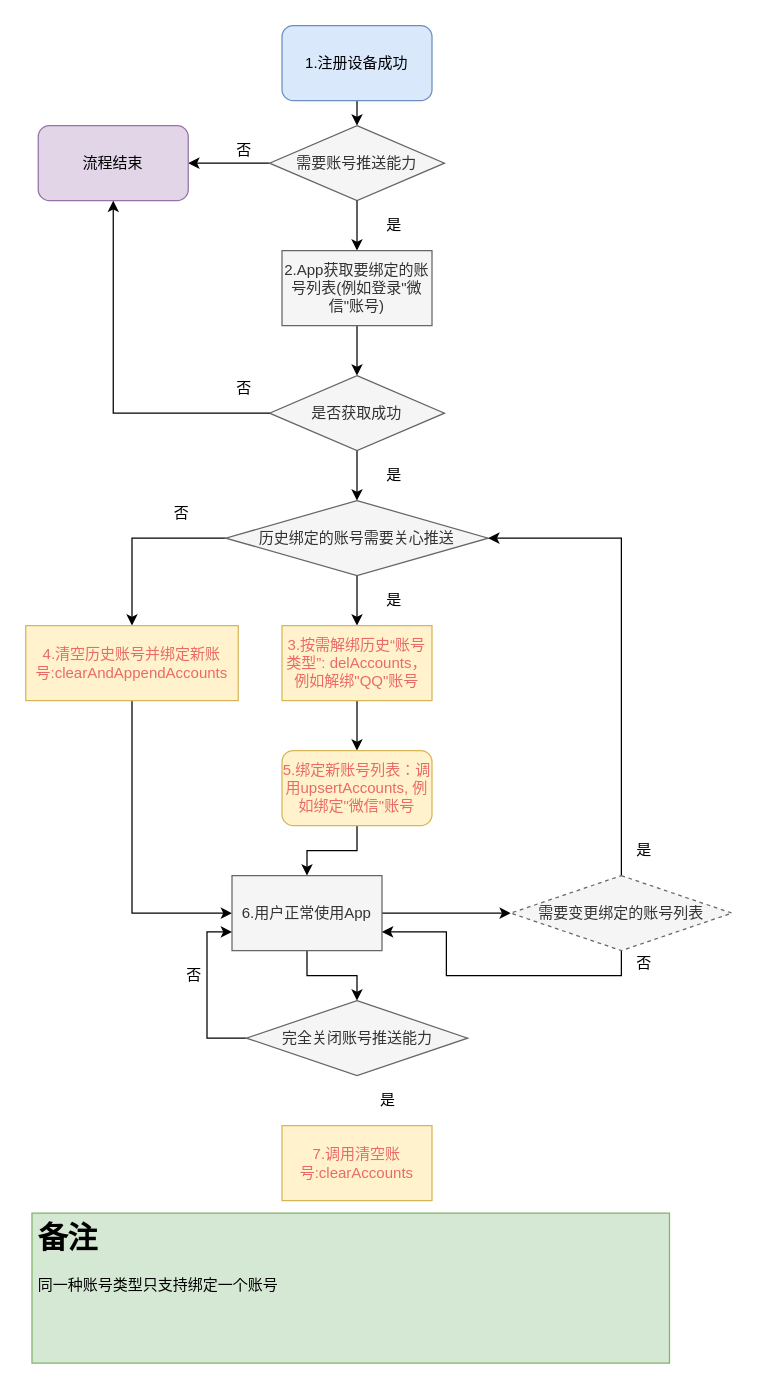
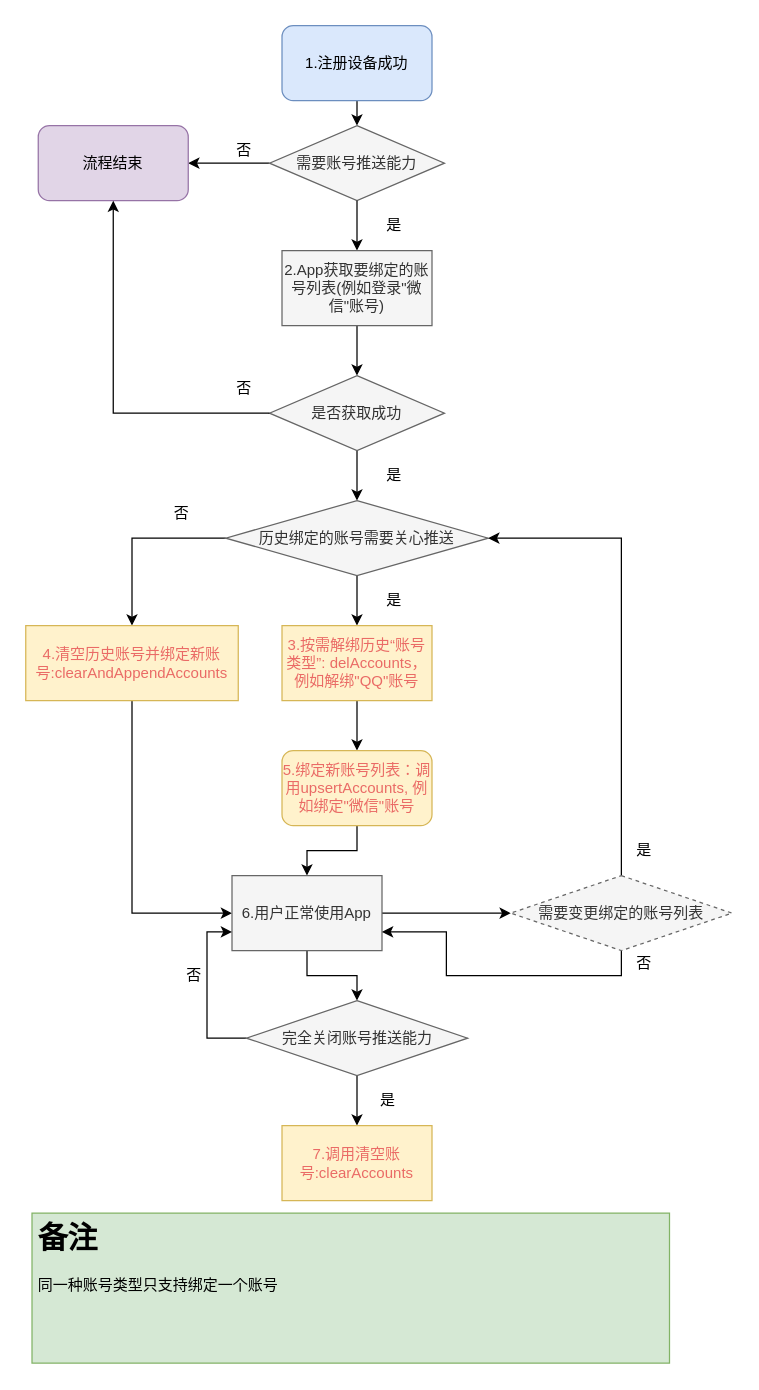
edge "完全关闭账号推送能力" -> "7.调用清空账号:clearAccounts": added
